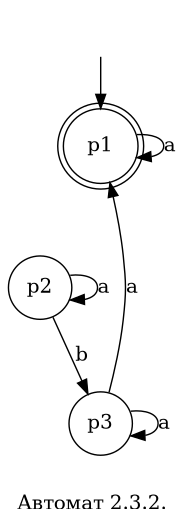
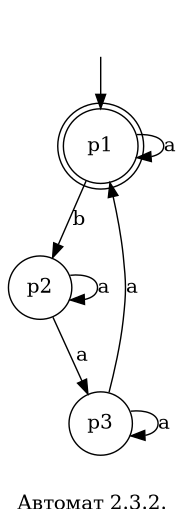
edge "p1" -> "p2": added, label "b"
edge "p2" -> "p3": label "b" -> "a"
